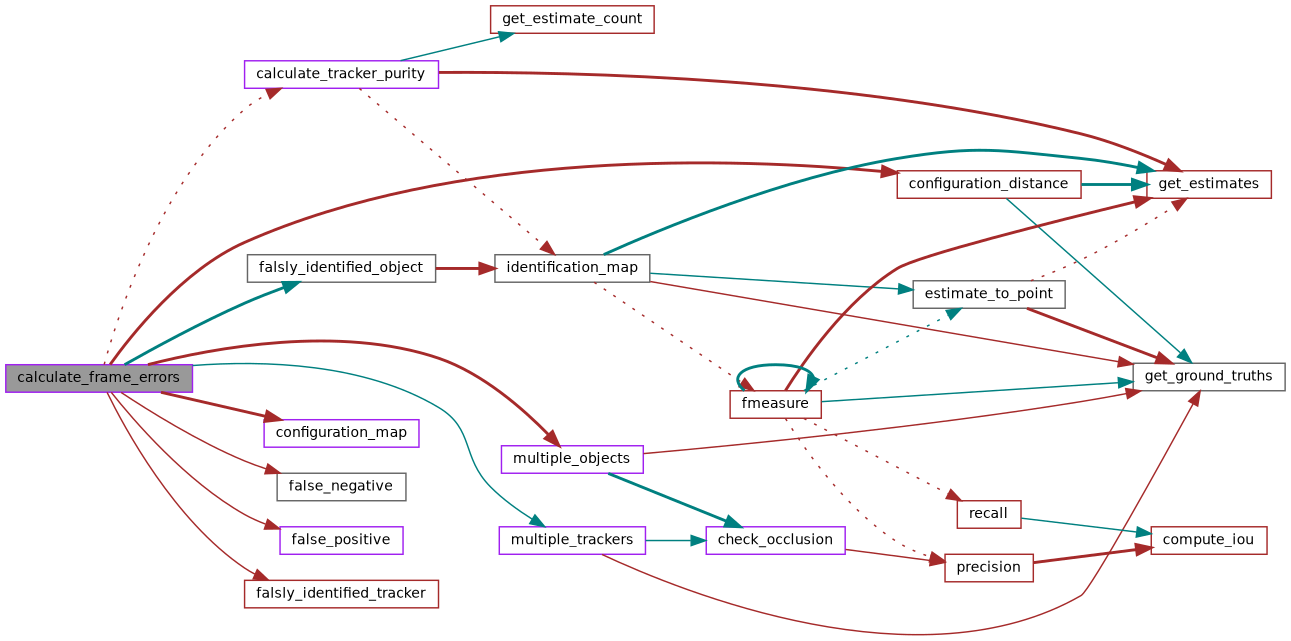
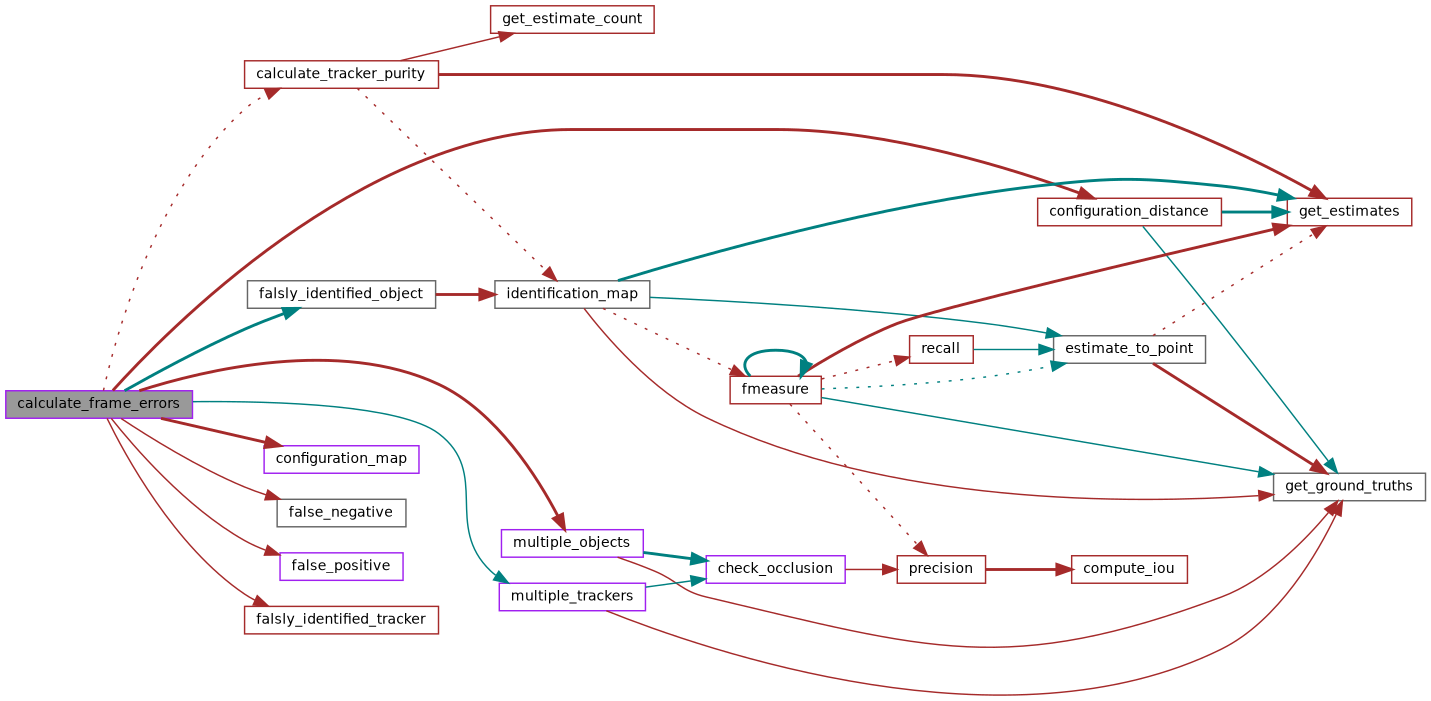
edge "calculate_tracker_purity" -> "get_estimate_count": color teal -> brown
node "calculate_tracker_purity": color purple -> brown
edge "recall" -> "compute_iou": now "recall" -> "estimate_to_point"
